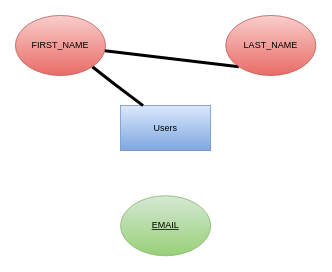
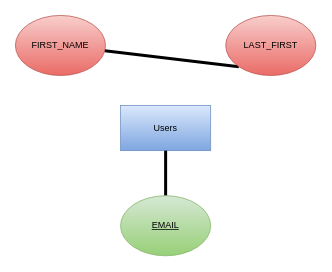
node "LAST_NAME": label "LAST_NAME" -> "LAST_FIRST"
edge "FIRST_NAME" -- "Users": removed
edge "Users" -- "EMAIL": added
